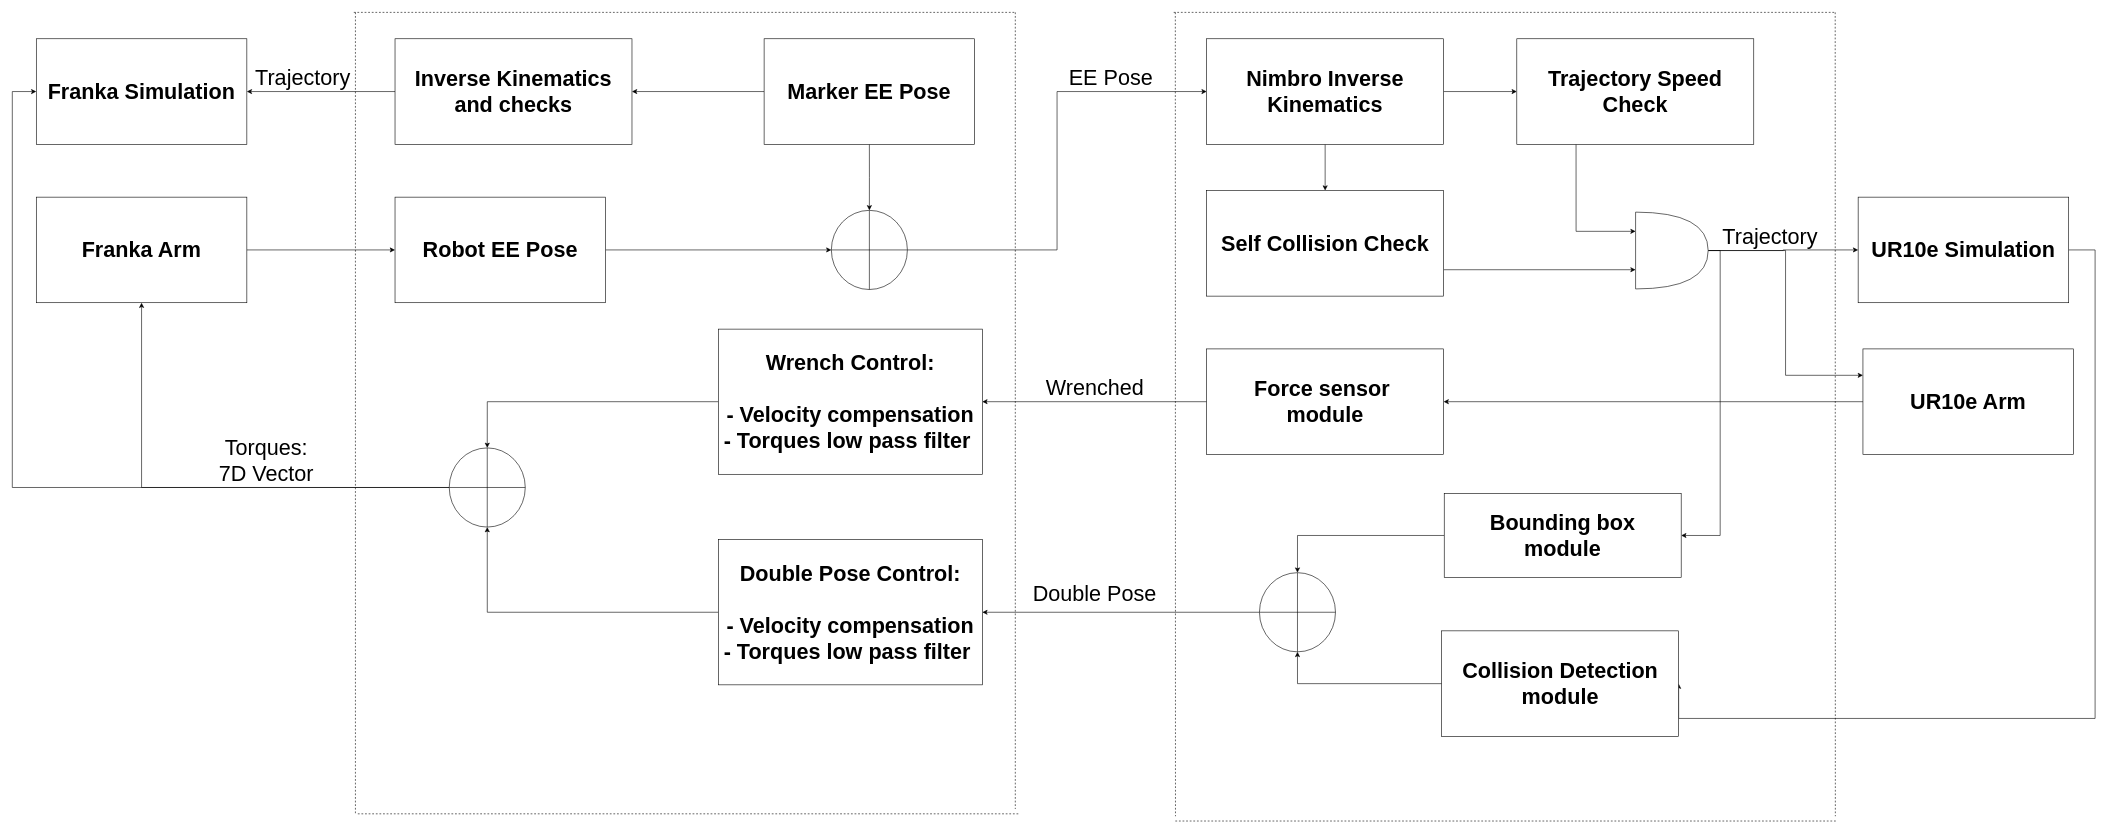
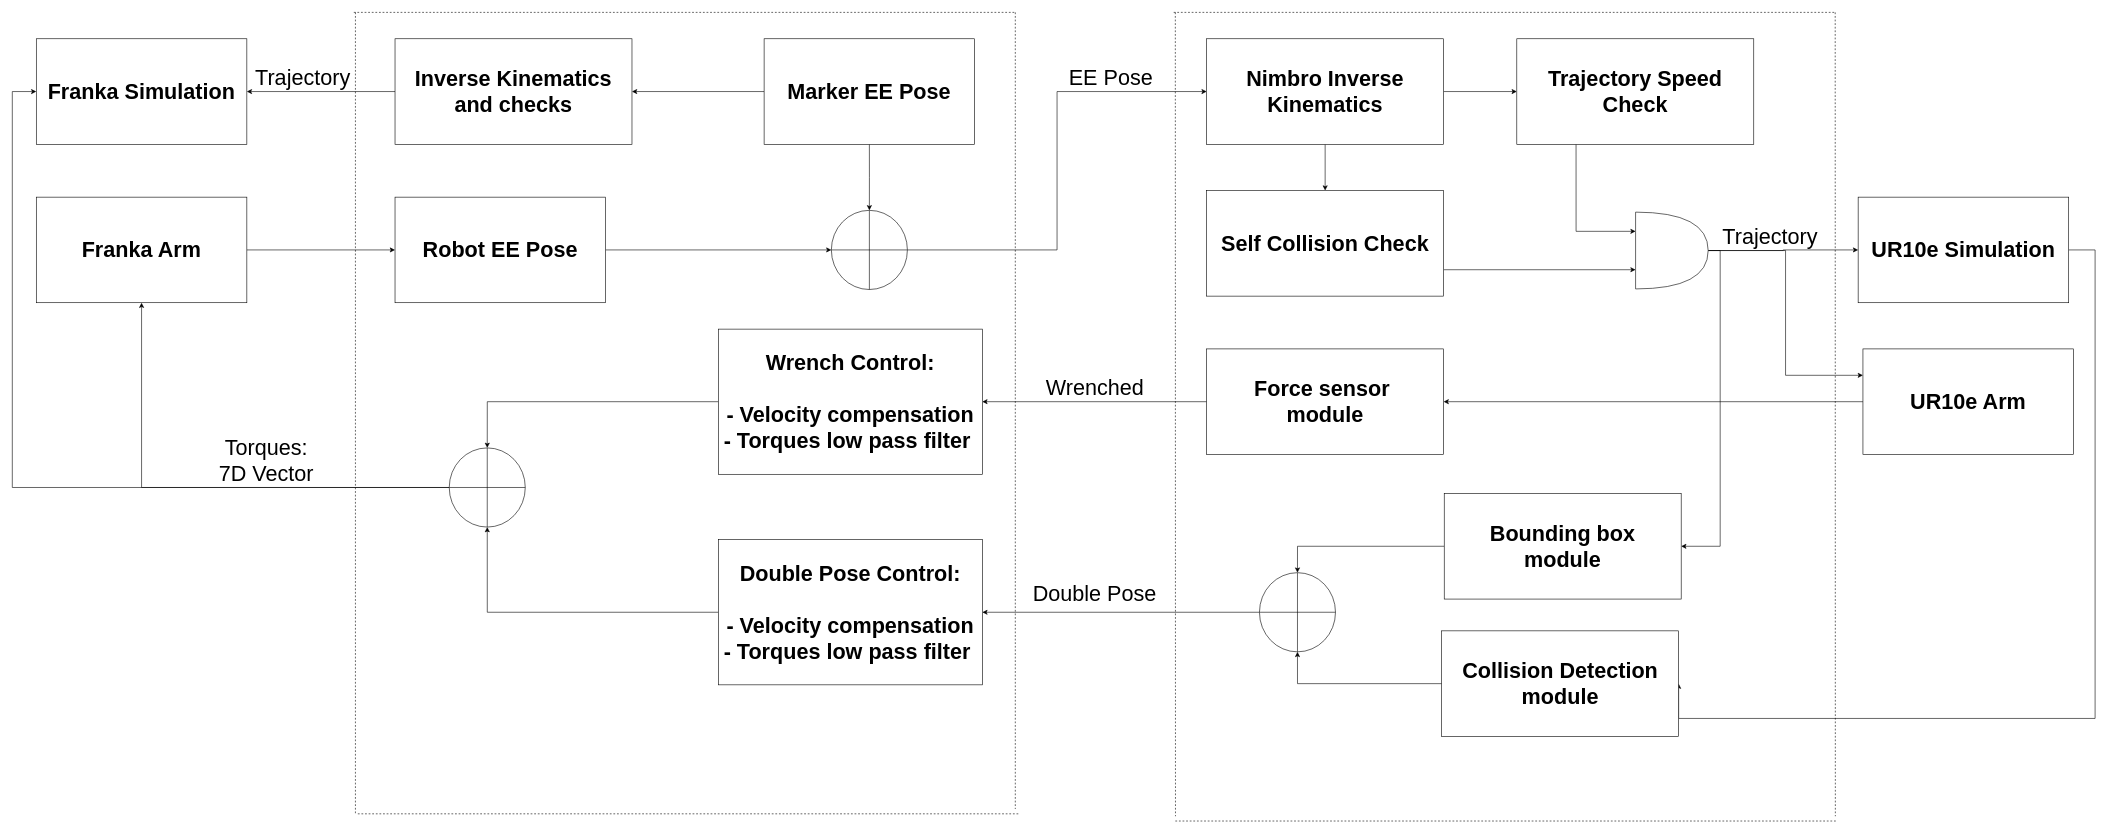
node "Bounding box module": size 237x84 -> 237x106
